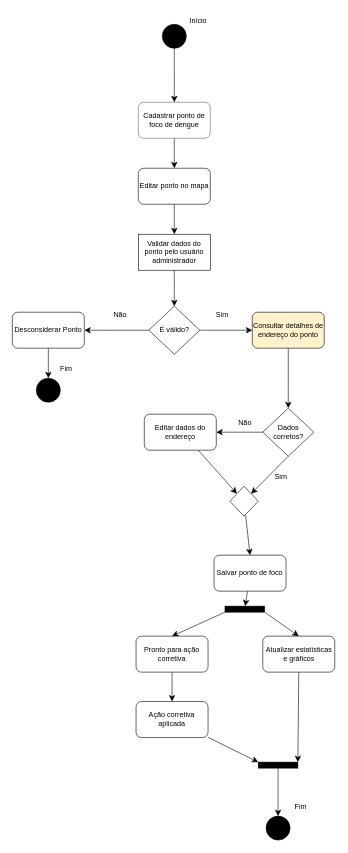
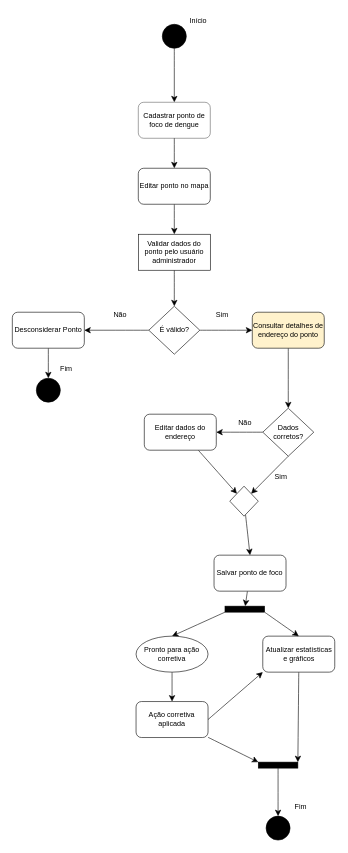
node "Pronto para ação corretiva": shape rounded rectangle -> ellipse
edge "Ação corretiva aplicada" -> "Atualizar estatísticas e gráficos": added
